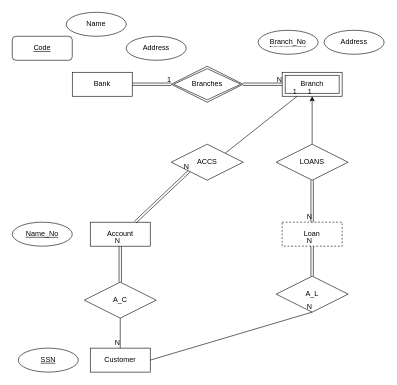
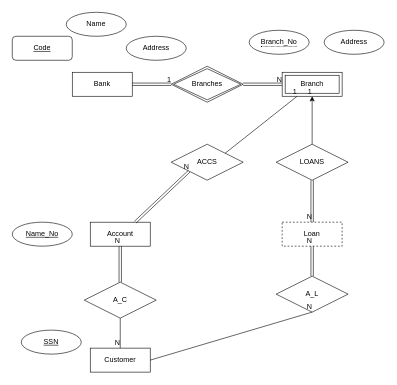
node "Branch_No": moved (288, 42) -> (279, 42)
node "SSN": moved (48, 360) -> (51, 342)
